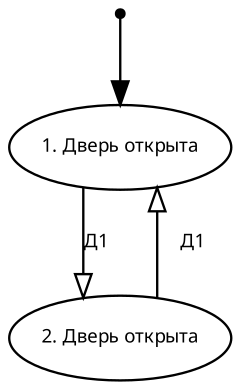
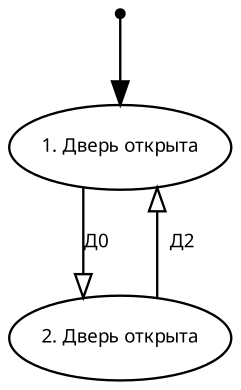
edge "1. Дверь открыта" -> "2. Дверь открыта": label "  Д1 " -> "  Д0 "
edge "2. Дверь открыта" -> "1. Дверь открыта": label "  Д1 " -> "Д2 "
